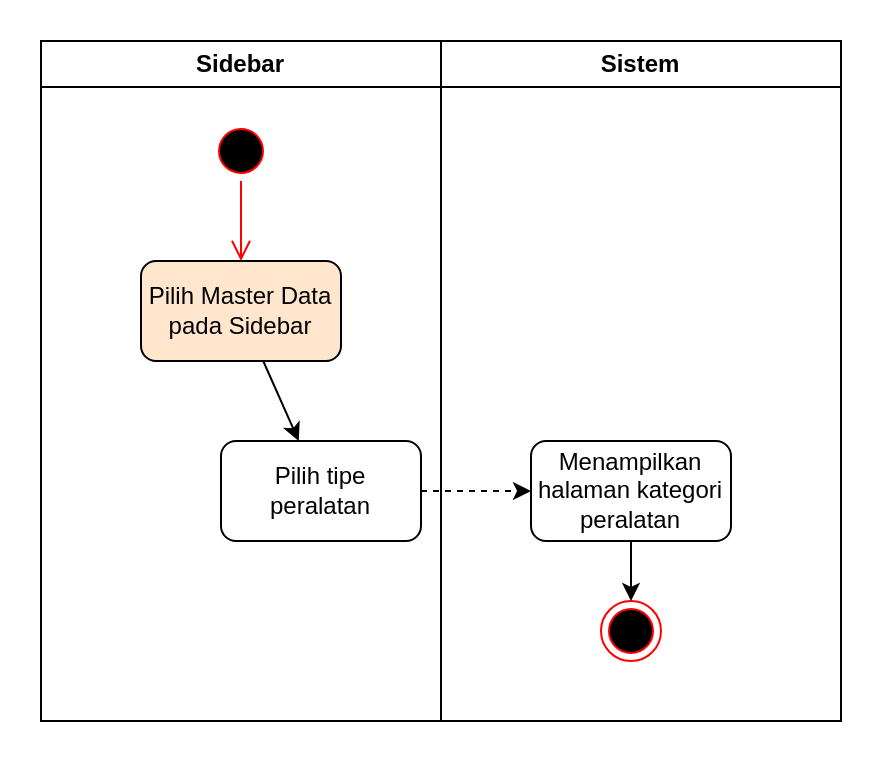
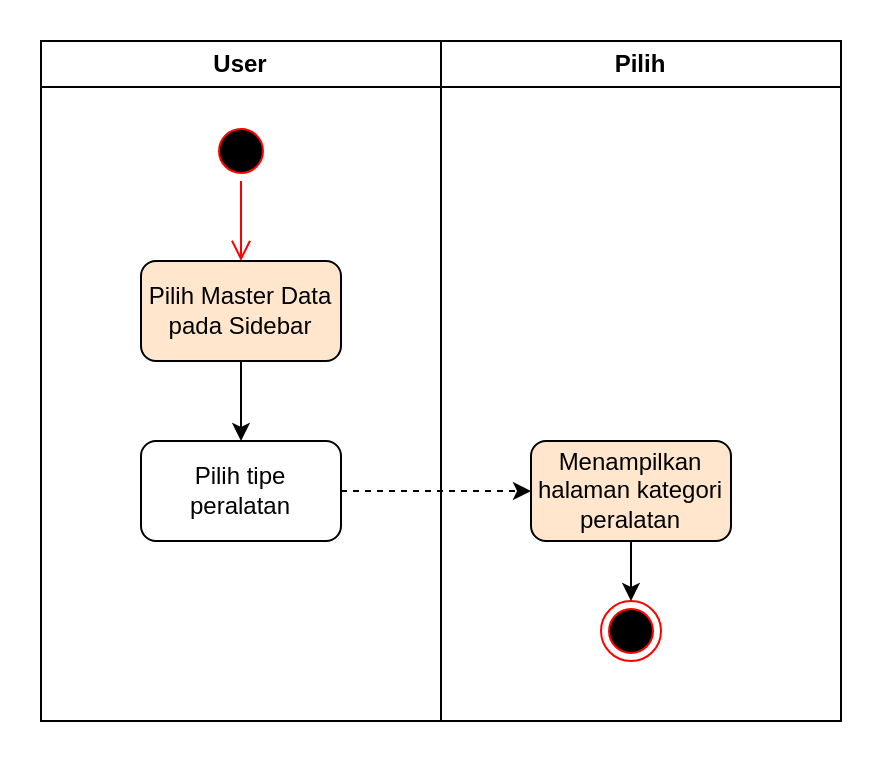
node "Sidebar": label "Sidebar" -> "User"
node "Sistem": label "Sistem" -> "Pilih"
node "Pilih tipe peralatan": moved (321, 491) -> (241, 491)
node "Menampilkan halaman kategori peralatan": fillcolor #ffffff -> #ffe6cc
